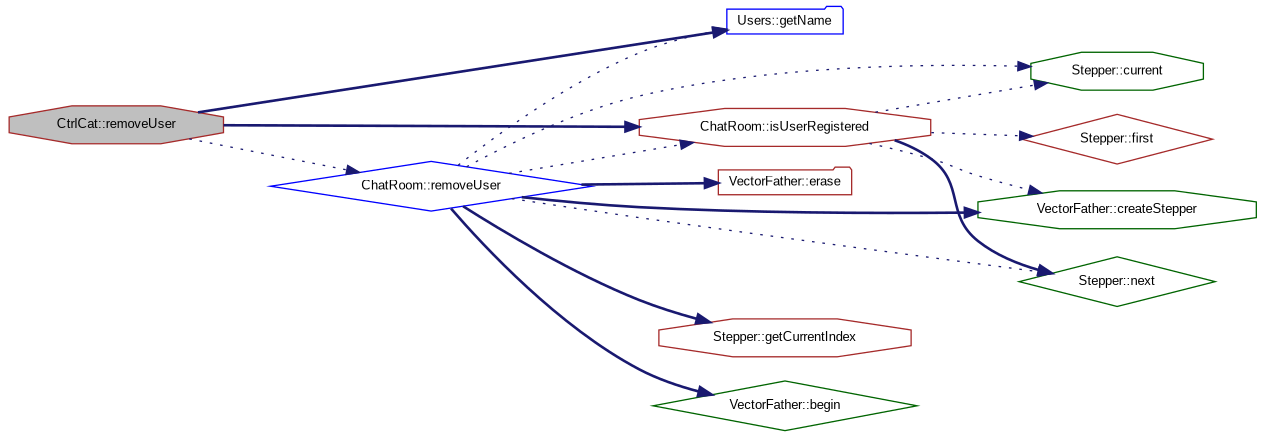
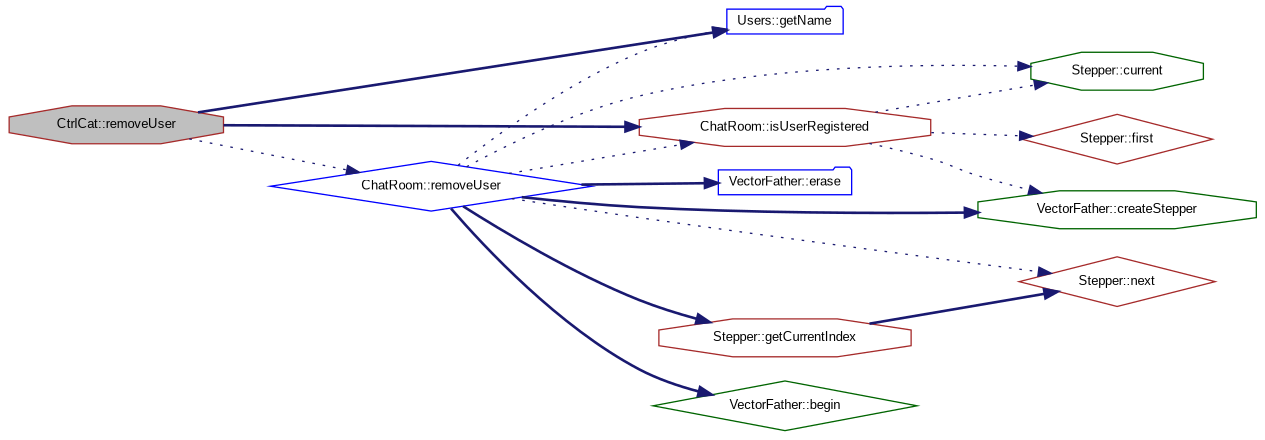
node "VectorFather::erase": color brown -> blue
edge "ChatRoom::isUserRegistered" -> "Stepper::next": now "Stepper::getCurrentIndex" -> "Stepper::next"
node "Stepper::next": color darkgreen -> brown
